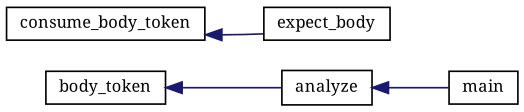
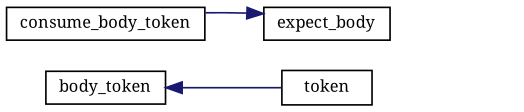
edge "expect_body" -> "consume_body_token": reversed
node "analyze": label "analyze" -> "token"
node "main": removed
